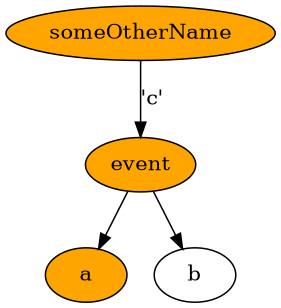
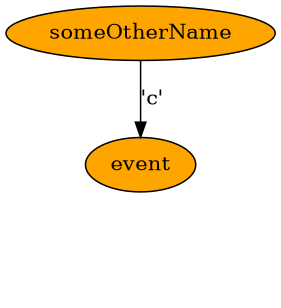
node "a": removed
node "b": removed
